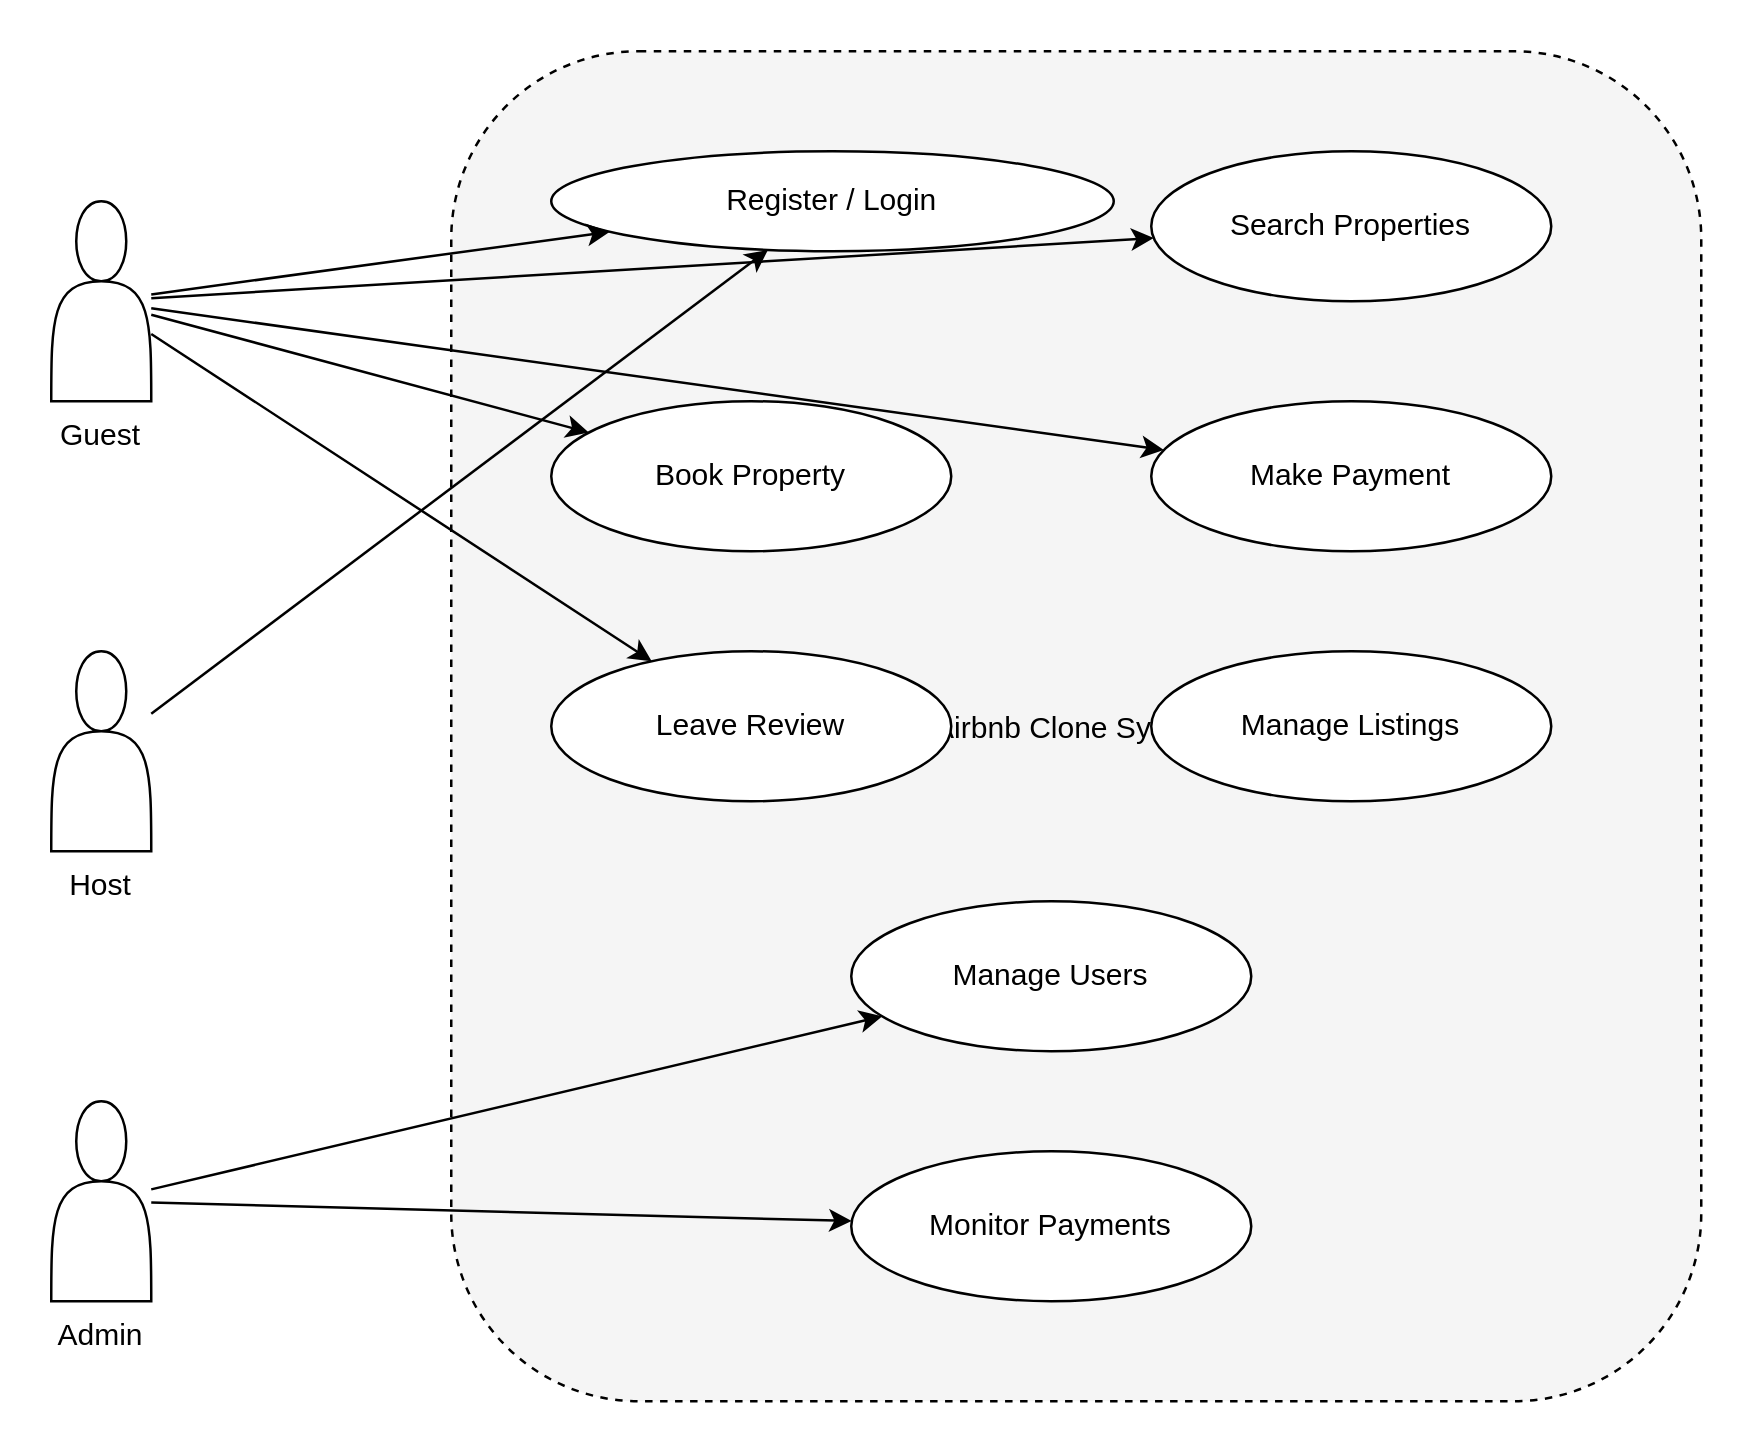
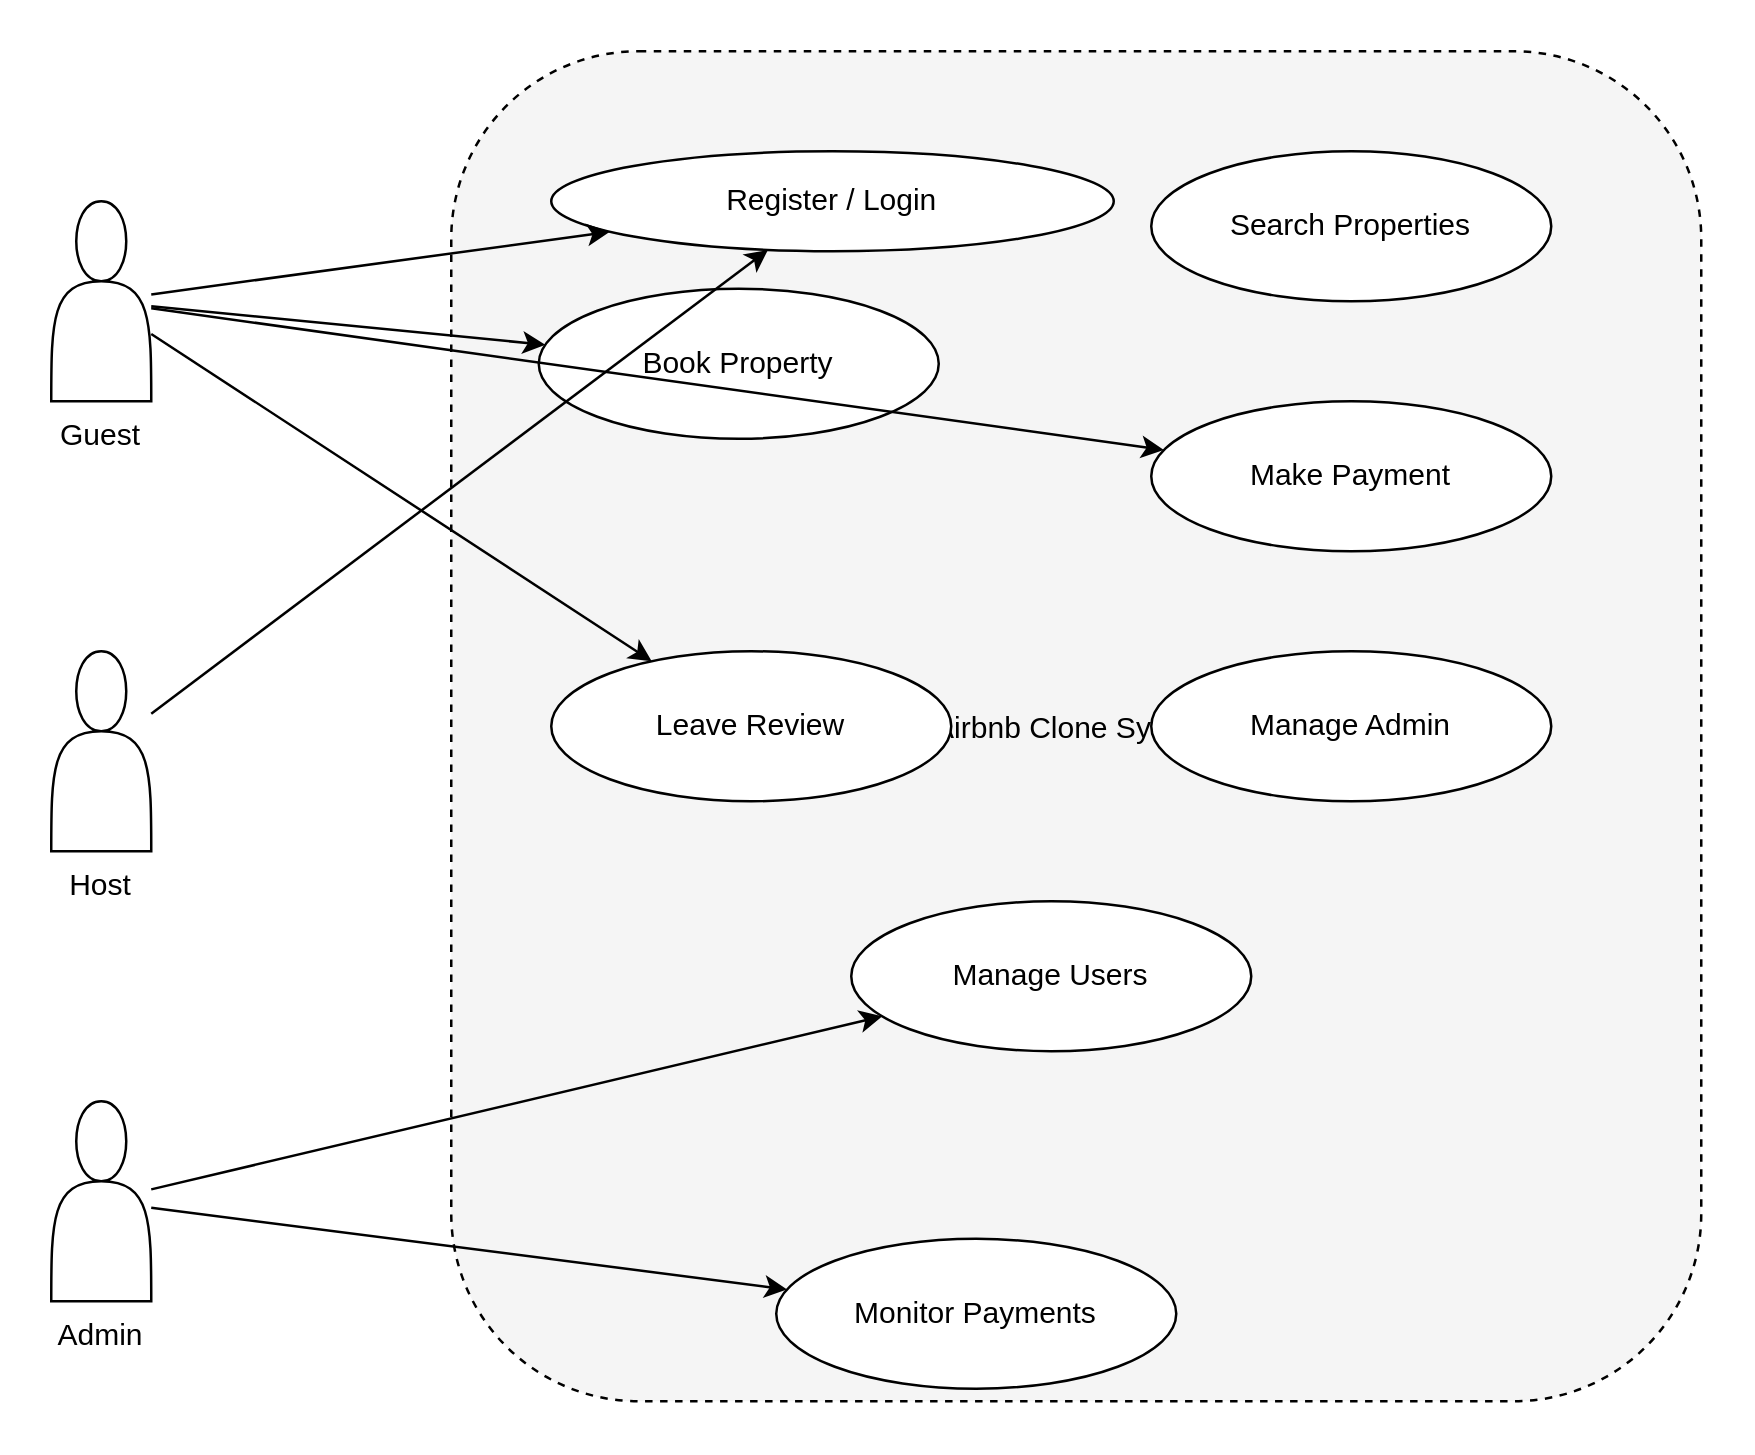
edge "Guest" -> "Search Properties": removed
node "Book Property": moved (751, 476) -> (739, 364)
node "Manage Listings": label "Manage Listings" -> "Manage Admin"
node "Monitor Payments": moved (1051, 1226) -> (976, 1314)
